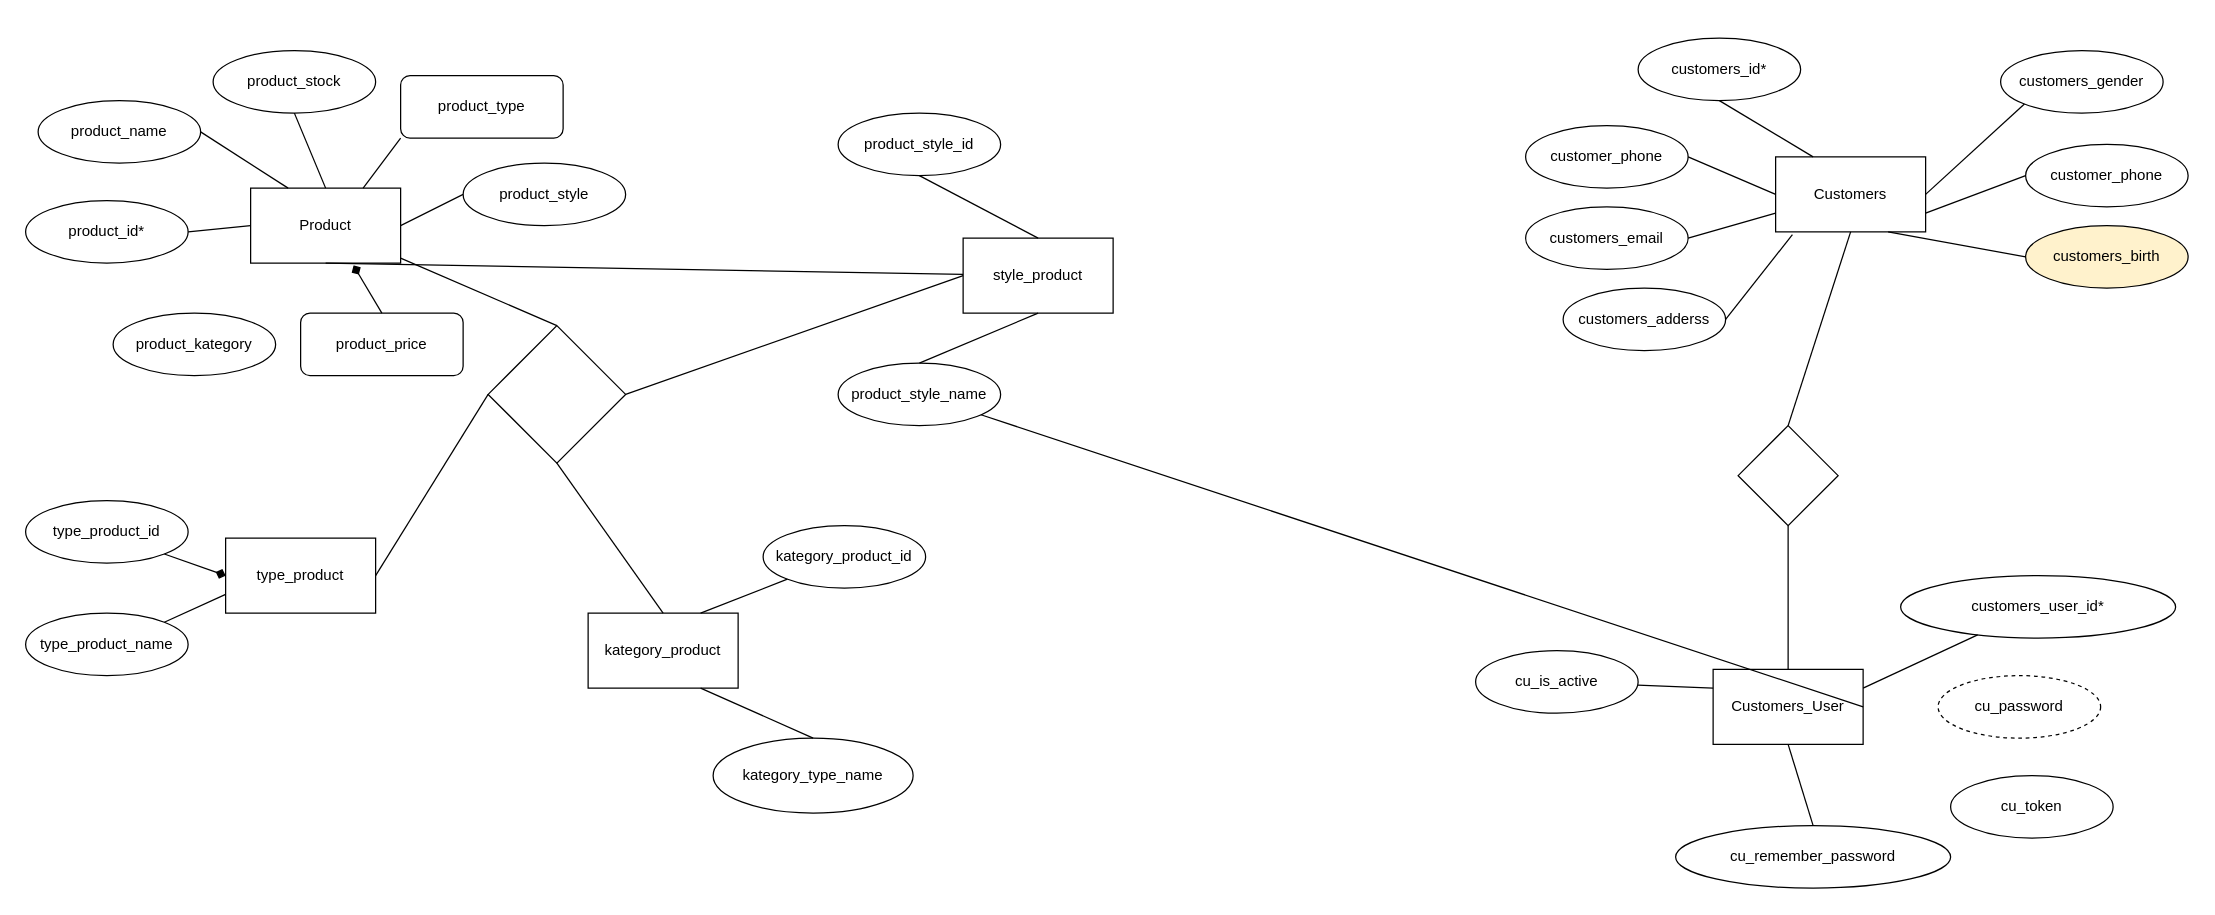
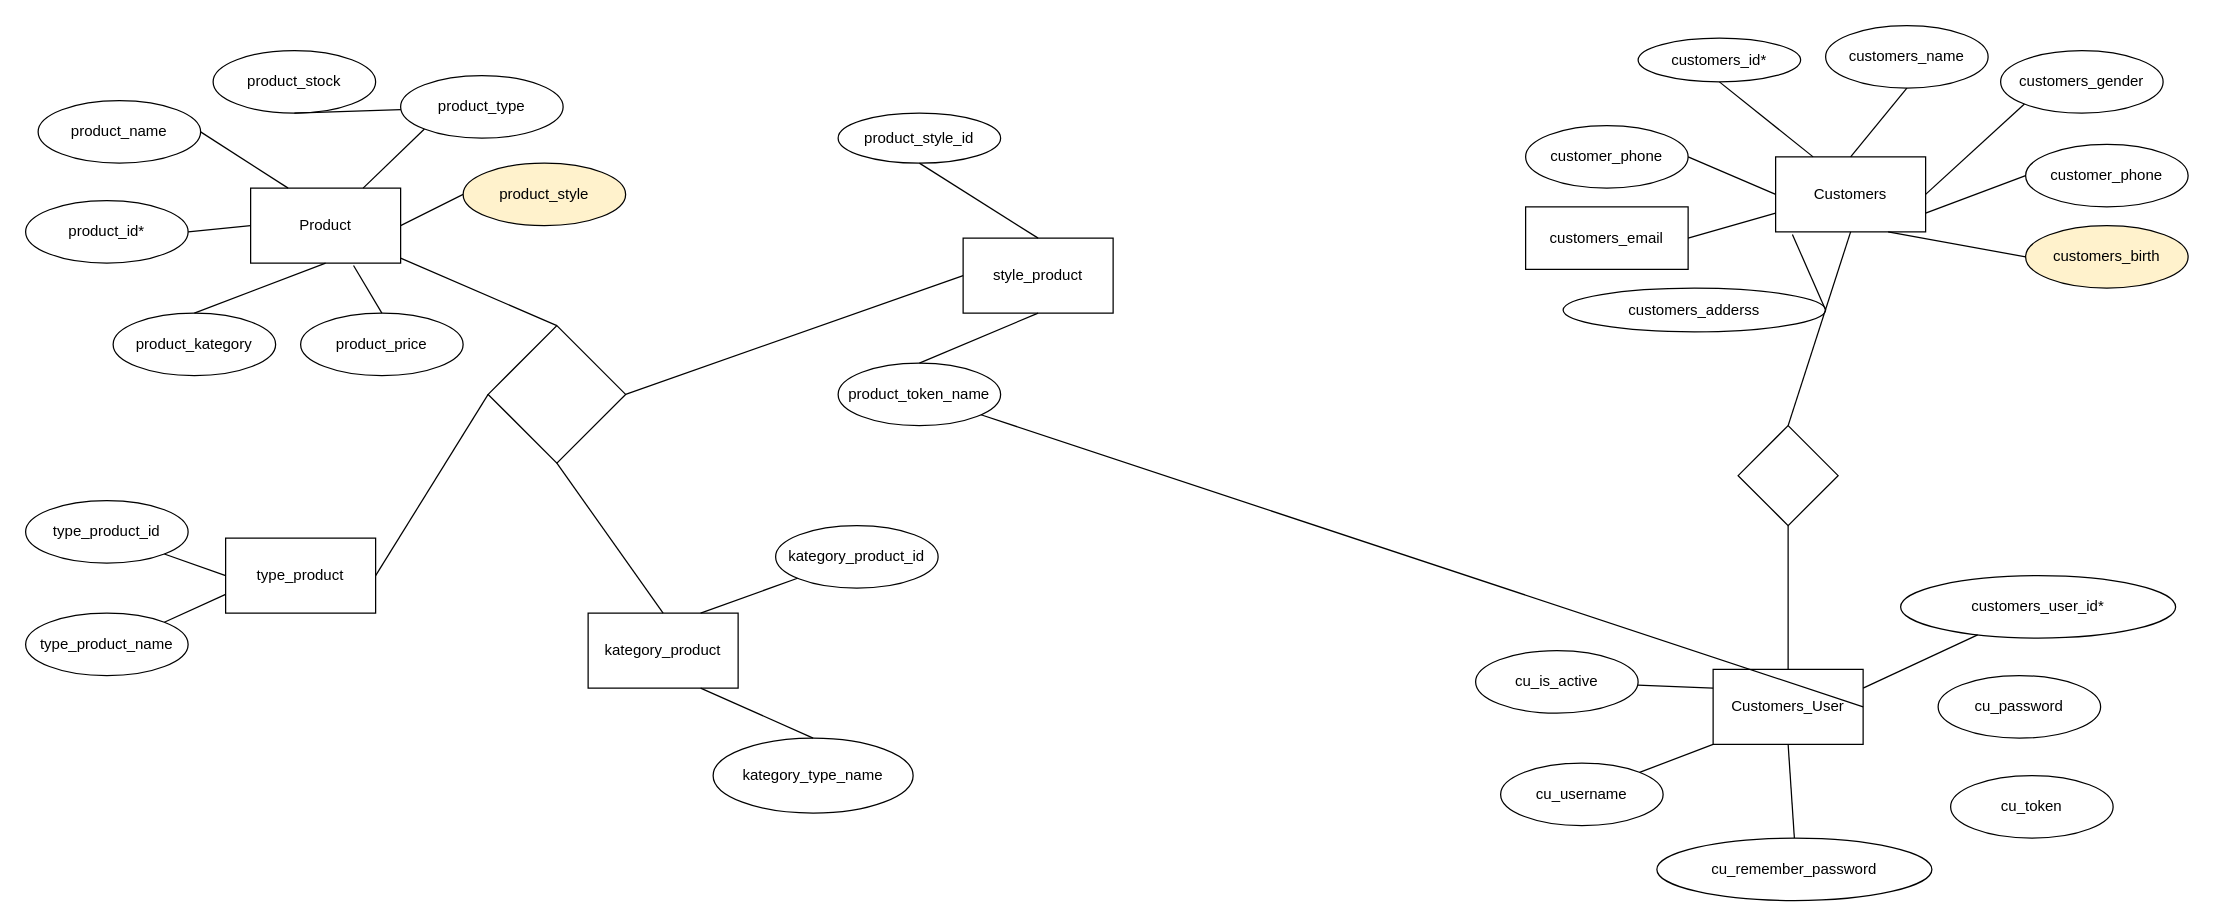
node "customers_name": added
node "customers_id*": size 163x63 -> 163x44
node "product_type": shape rounded rectangle -> ellipse
edge "customers_name" -- "Customers": added
node "product_style_id": size 163x63 -> 163x50
edge "product_stock" -- "Product": now "product_stock" -- "product_type"
node "product_style": fillcolor #ffffff -> #fff2cc
node "customers_email": shape ellipse -> rectangle
edge "Product" -- "style_product": now "Product" -- "product_kategory"
edge "product_price" -> "Product": arrowhead diamond -> none
node "customers_adderss": size 163x63 -> 263x44
node "product_price": shape rounded rectangle -> ellipse
node "product_style_name": label "product_style_name" -> "product_token_name"
node "kategory_product_id": moved (844, 557) -> (857, 557)
edge "type_product_id" -> "type_product": arrowhead diamond -> none
node "cu_password": style dashed -> solid
edge "Customers_User" -- "cu_username": added
node "cu_username": added
node "cu_remember_password": moved (1813, 857) -> (1794, 869)
